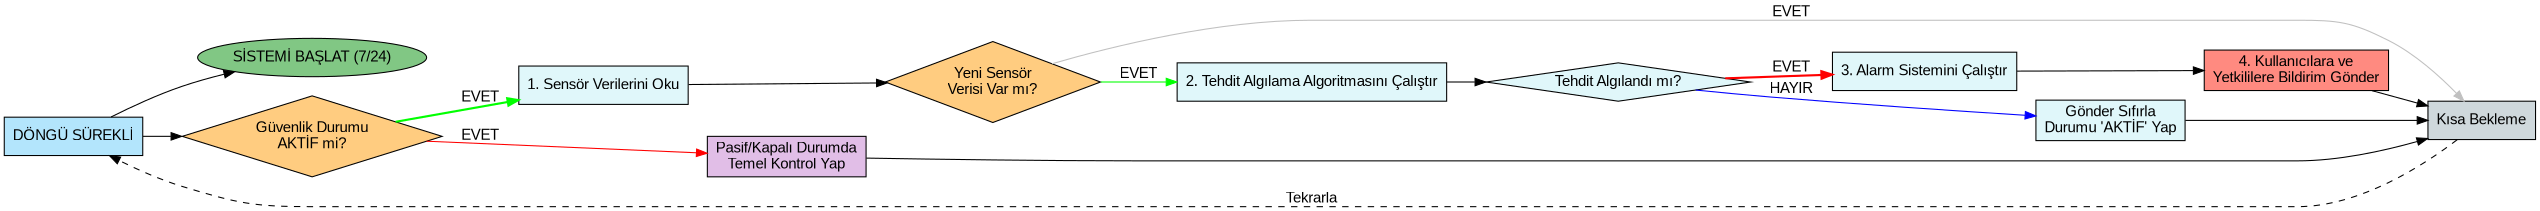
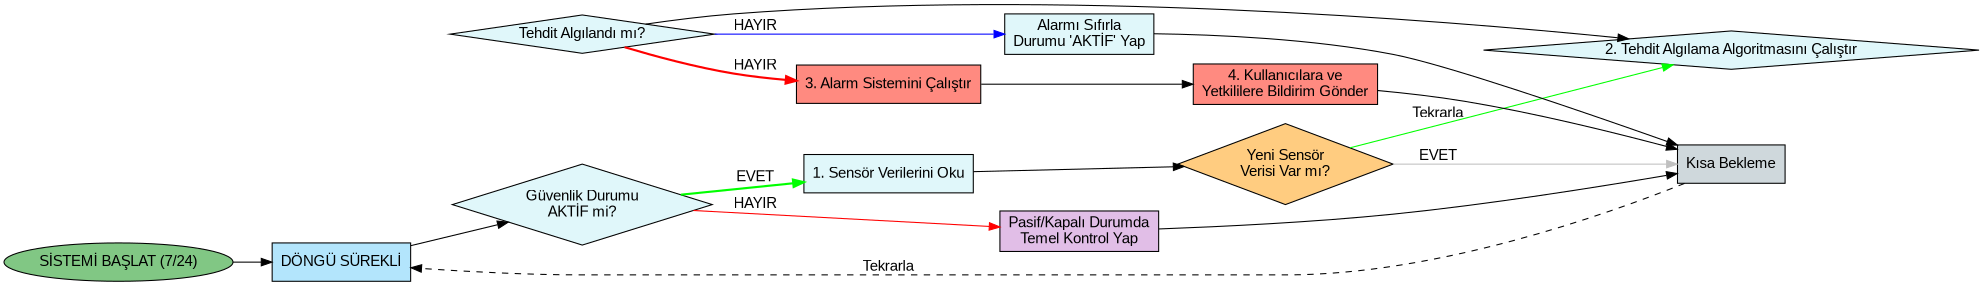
edge "Tehdit Algılandı mı?" -> "3. Alarm Sistemini Çalıştır": label "EVET" -> "HAYIR"
node "3. Alarm Sistemini Çalıştır": fillcolor #e0f7fa -> #ff8a80
edge "Yeni Sensör Verisi Var mı?" -> "2. Tehdit Algılama Algoritmasını Çalıştır": label "EVET" -> "Tekrarla"
node "2. Tehdit Algılama Algoritmasını Çalıştır": shape box -> diamond
edge "2. Tehdit Algılama Algoritmasını Çalıştır" -> "Tehdit Algılandı mı?": reversed
edge "DÖNGÜ SÜREKLİ" -> "SİSTEMİ BAŞLAT (7/24)": reversed
node "Gönder Sıfırla Durumu 'AKTİF' Yap": label "Gönder Sıfırla Durumu 'AKTİF' Yap" -> "Alarmı Sıfırla Durumu 'AKTİF' Yap"
node "Güvenlik Durumu AKTİF mi?": fillcolor #ffcc80 -> #e0f7fa
edge "Güvenlik Durumu AKTİF mi?" -> "Pasif/Kapalı Durumda Temel Kontrol Yap": label "EVET" -> "HAYIR"
